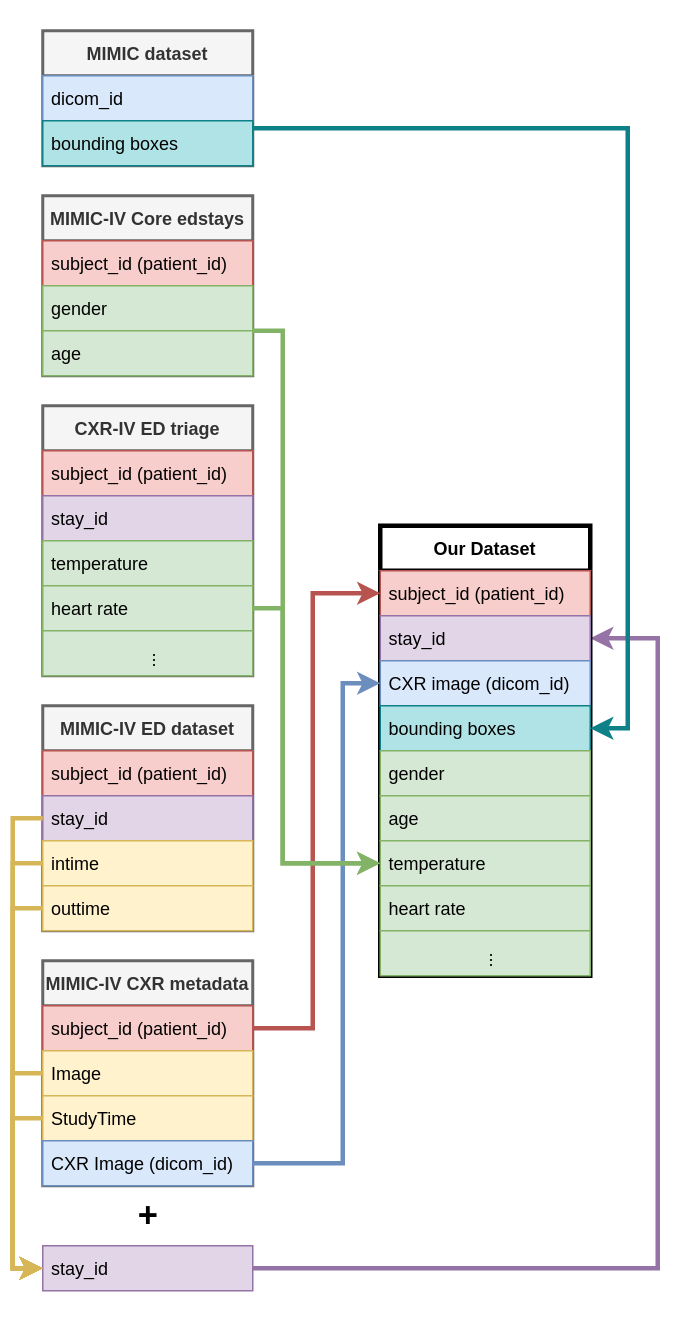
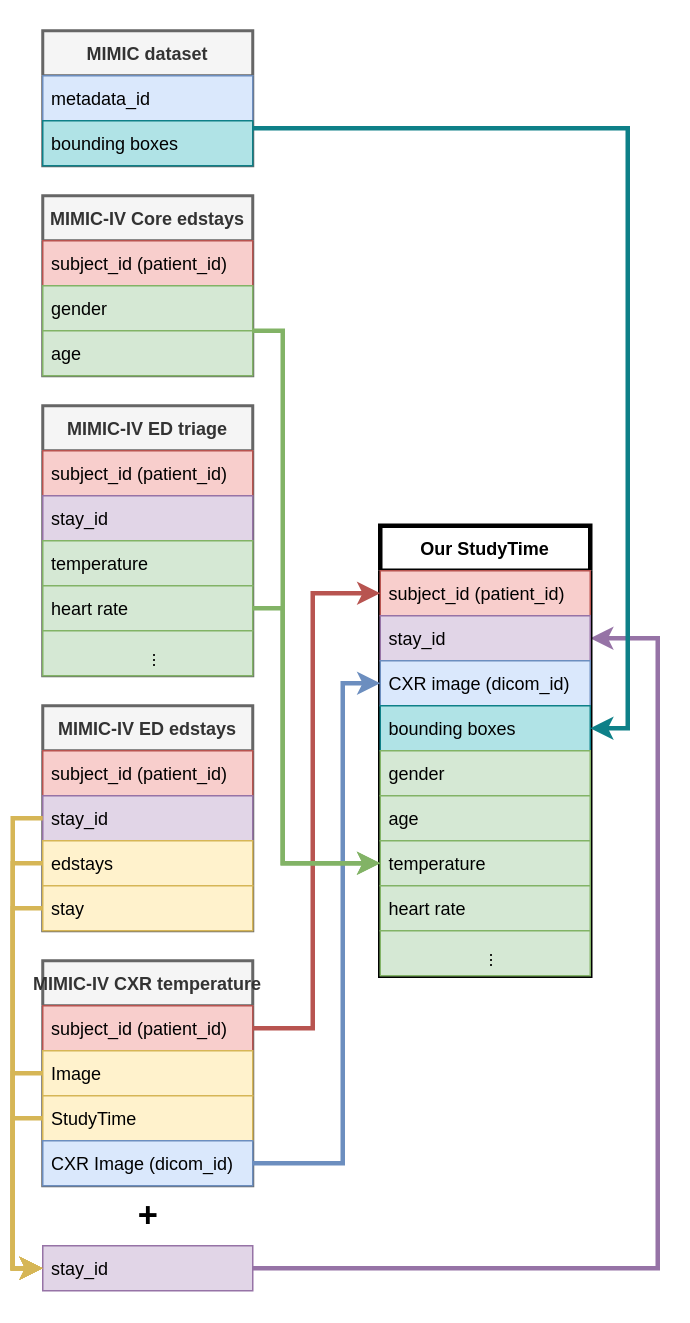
node "dicom_id": label "dicom_id" -> "metadata_id"
node "CXR-IV ED triage": label "CXR-IV ED triage" -> "MIMIC-IV ED triage"
node "Our Dataset": label "Our Dataset" -> "Our StudyTime"
node "MIMIC-IV ED dataset": label "MIMIC-IV ED dataset" -> "MIMIC-IV ED edstays"
node "intime": label "intime" -> "edstays"
node "outtime": label "outtime" -> "stay"
node "MIMIC-IV CXR metadata": label "MIMIC-IV CXR metadata" -> "MIMIC-IV CXR temperature"
